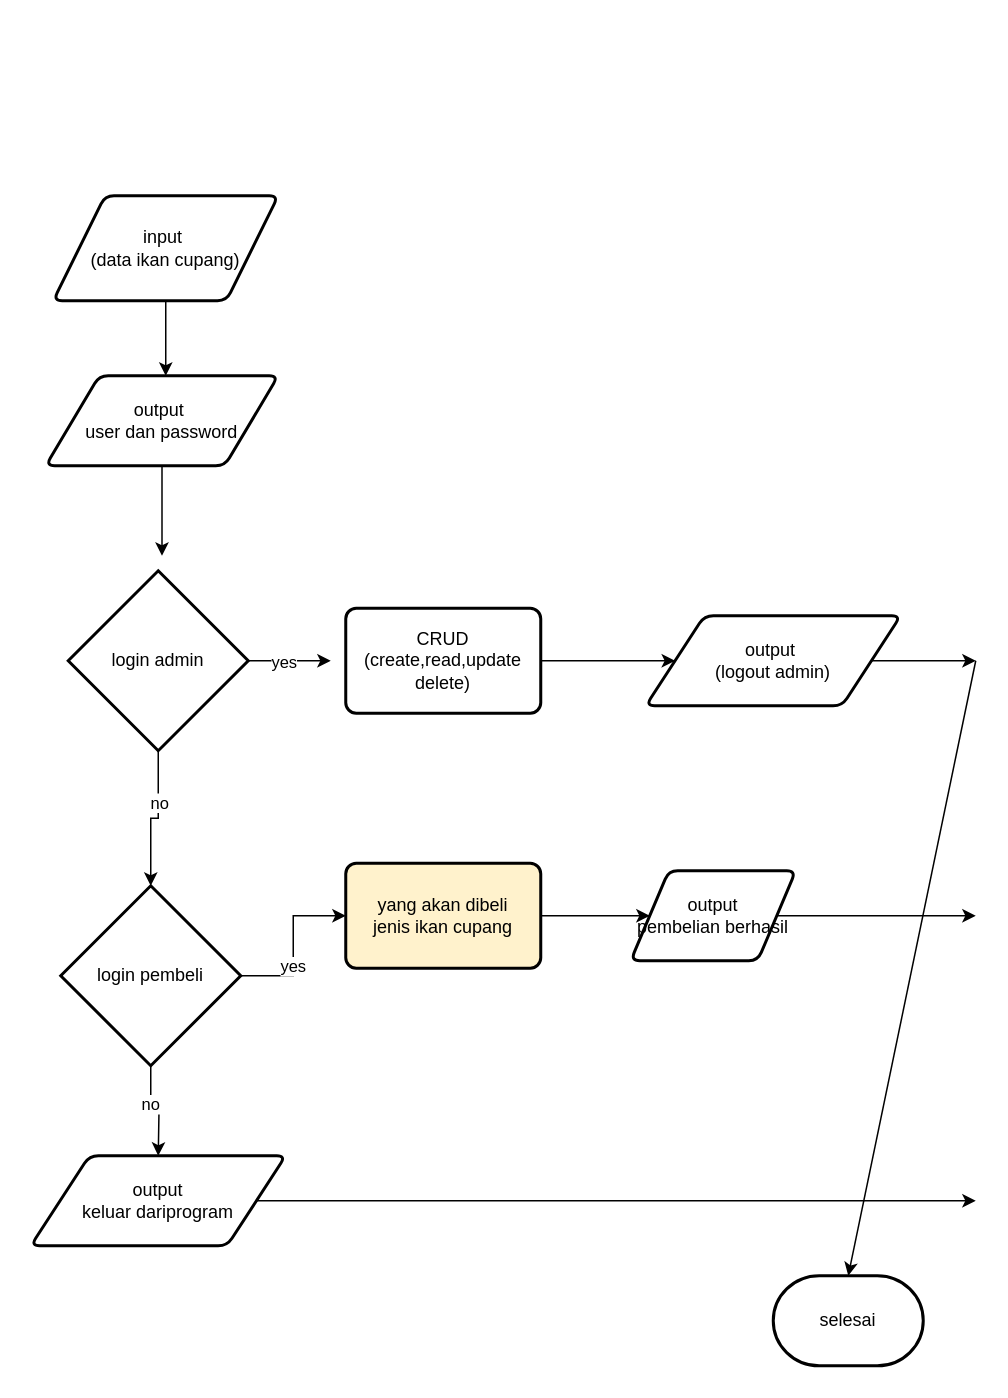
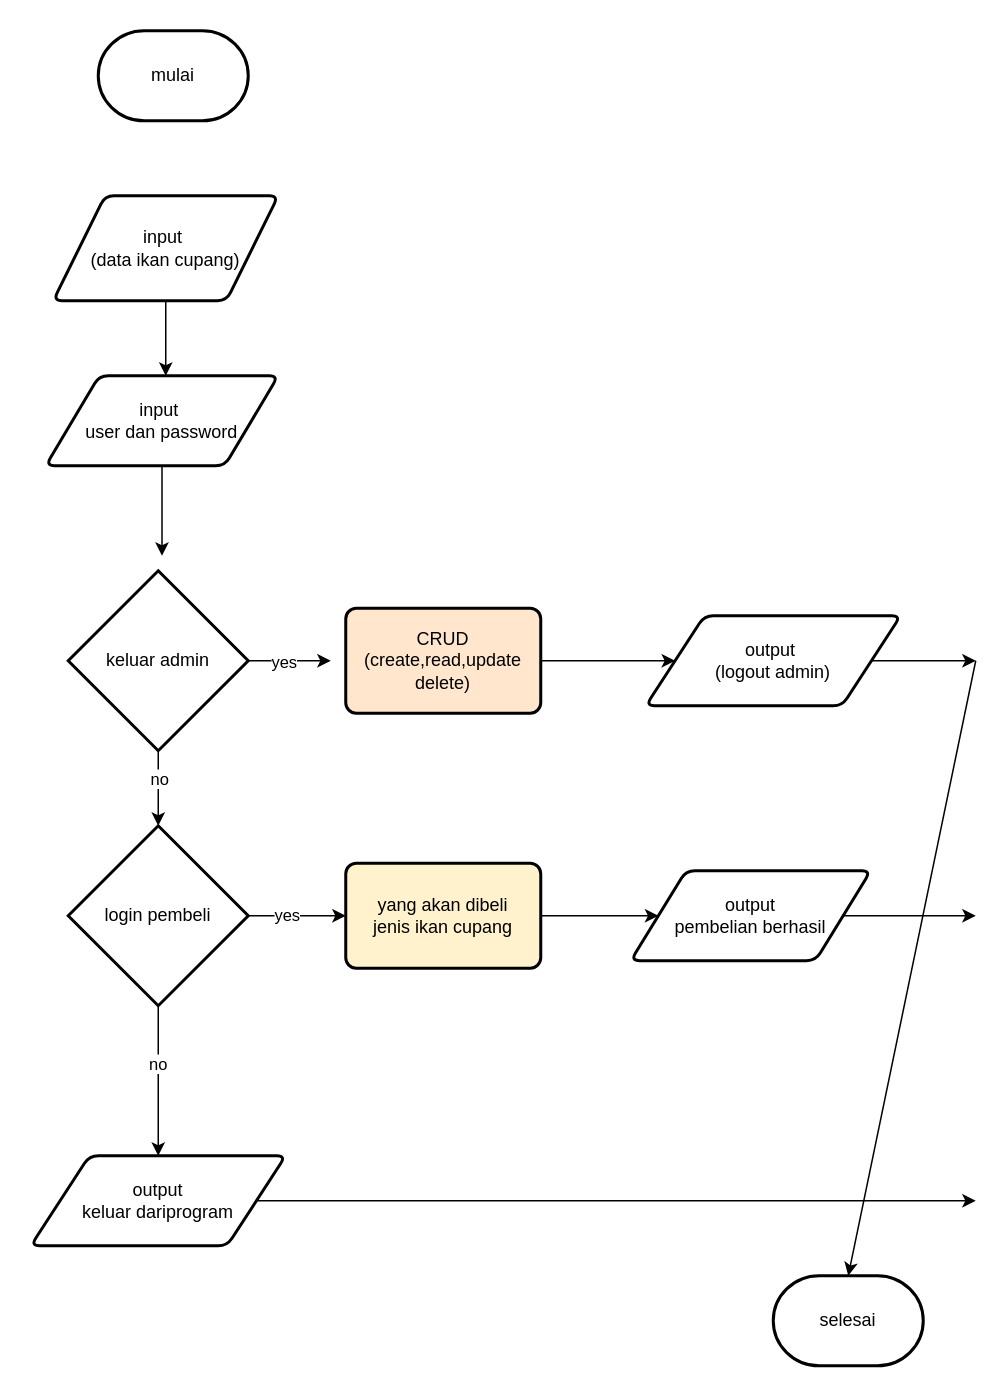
node "mulai": added
node "output user dan password": label "output user dan password" -> "input user dan password"
node "login admin": label "login admin" -> "keluar admin"
node "CRUD (create,read,update delete)": fillcolor #ffffff -> #ffe6cc
node "output pembelian berhasil": size 165x90 -> 240x90
node "login pembeli": moved (151, 976) -> (158, 916)
